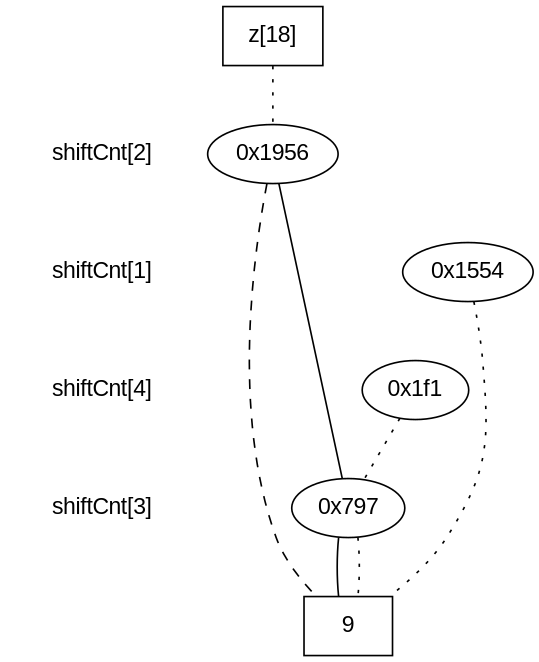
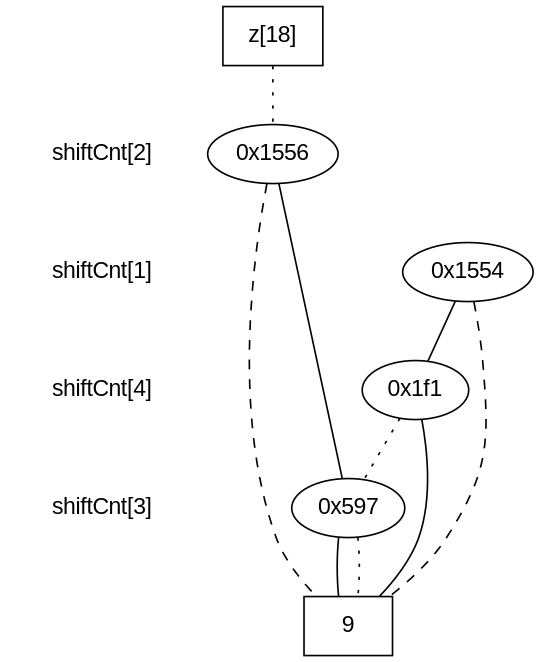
node "0x1956": label "0x1956" -> "0x1556"
edge "0x1554" -- "0x1f1": added
edge "0x1554" -- "9": style dotted -> dashed
node "0x797": label "0x797" -> "0x597"
edge "0x1f1" -- "9": added
